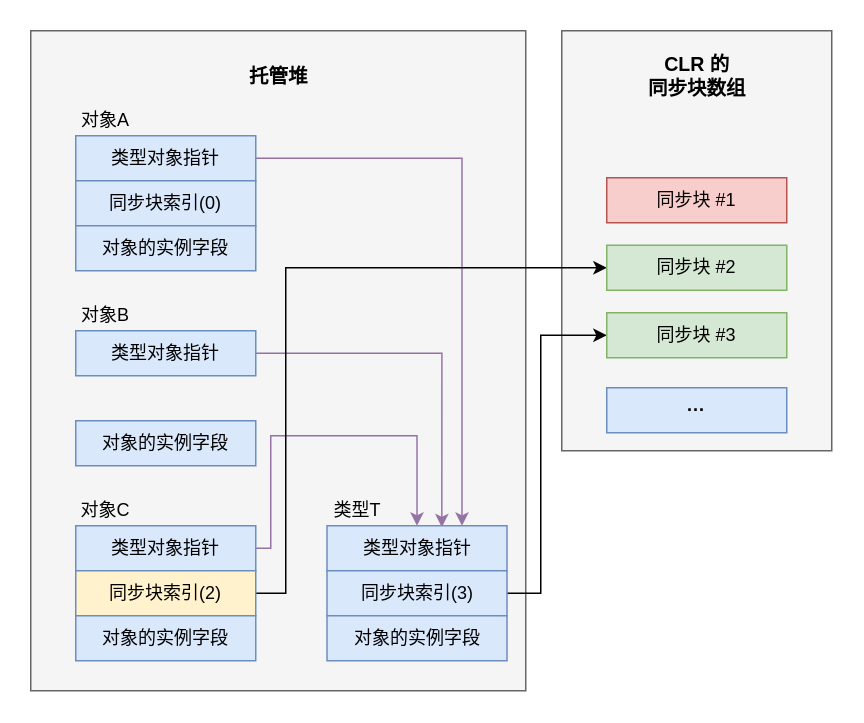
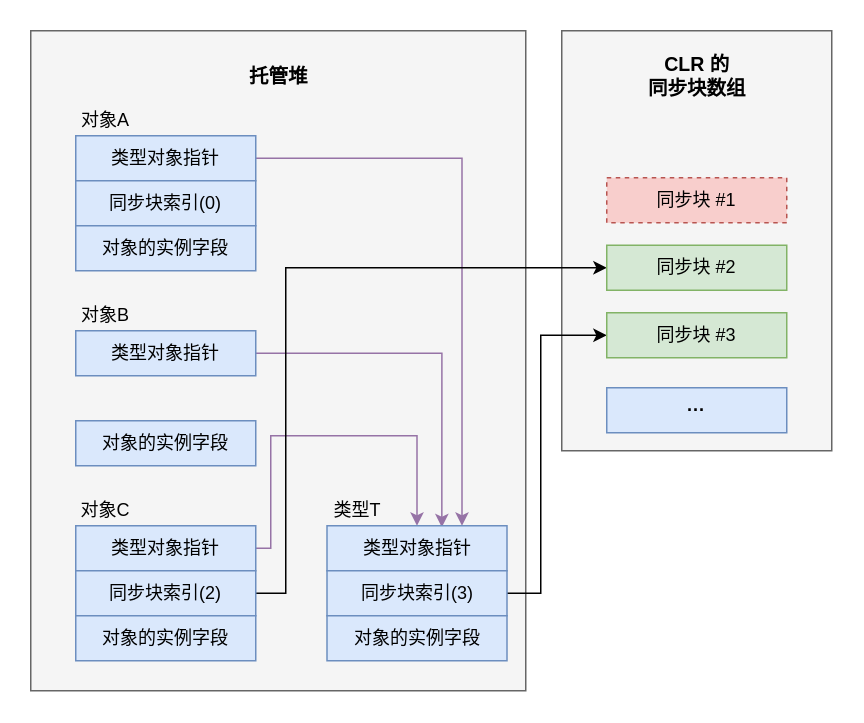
node "同步块 #1": style solid -> dashed
node "同步块索引(2)": fillcolor #fff2cc -> #dae8fc
